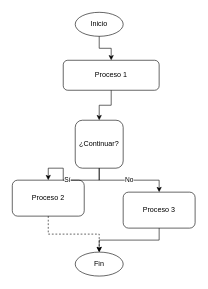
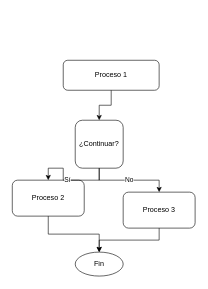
node "Inicio": removed
edge "Inicio" -> "Proceso 1": removed
edge "Proceso 2" -> "Fin": style dashed -> solid
